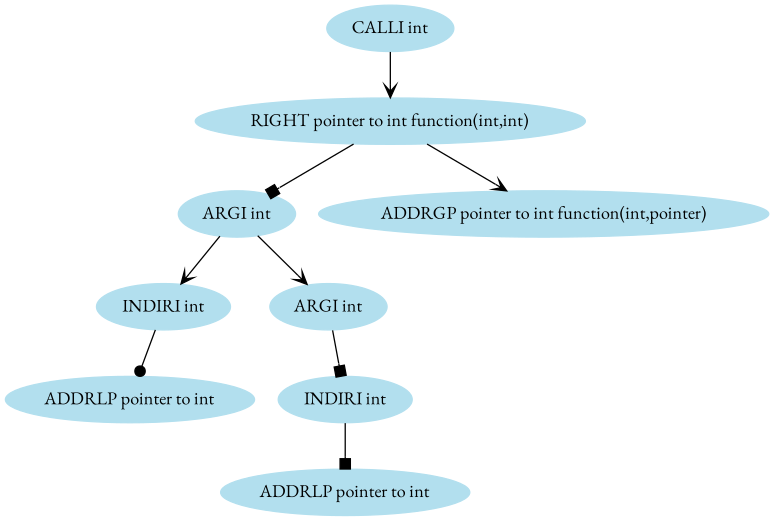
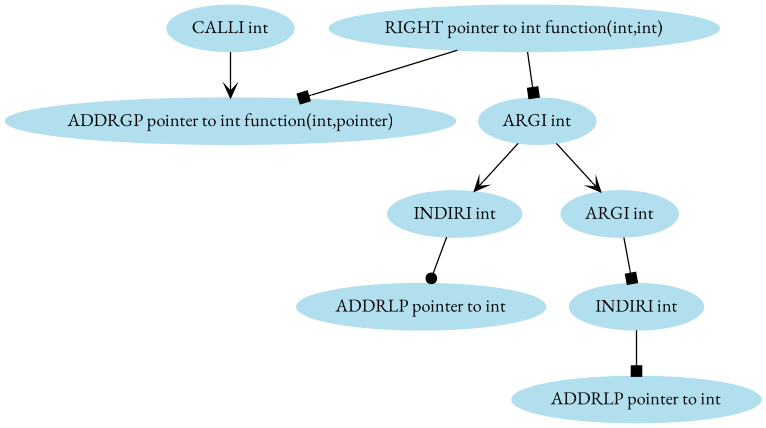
edge "CALLI int" -> "RIGHT pointer to int function(int,int)": now "CALLI int" -> "ADDRGP pointer to int function(int,pointer)"
edge "RIGHT pointer to int function(int,int)" -> "ADDRGP pointer to int function(int,pointer)": arrowhead vee -> box
